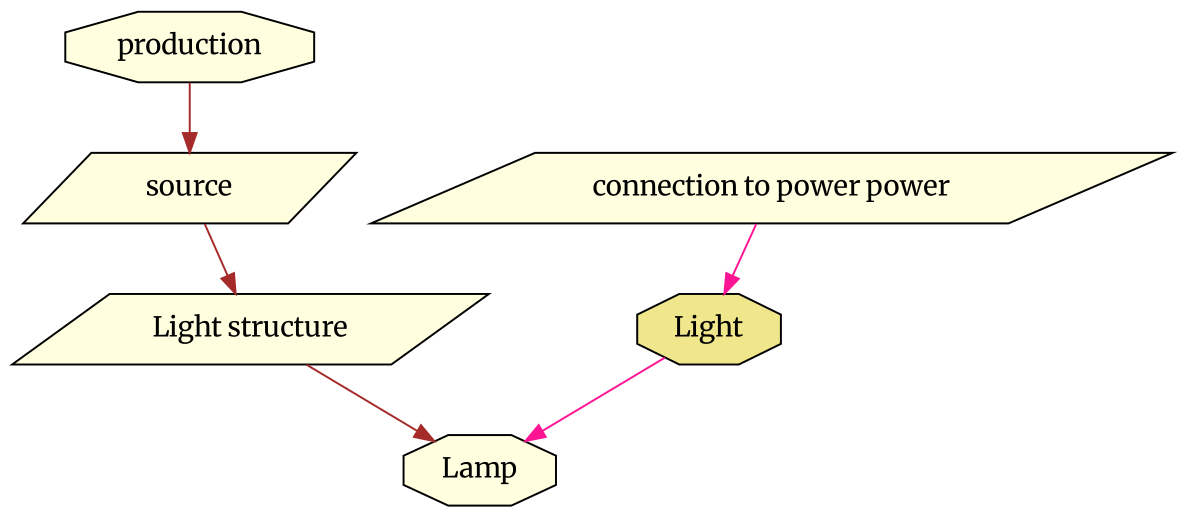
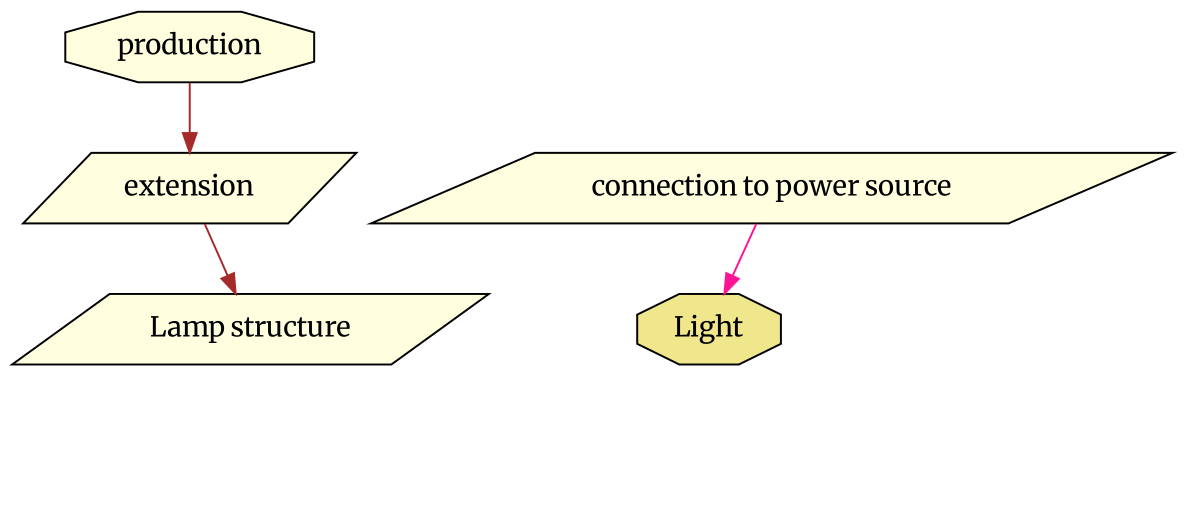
node "source": label "source" -> "extension"
node "connection to power power": label "connection to power power" -> "connection to power source"
node "Light structure": label "Light structure" -> "Lamp structure"
node "Lamp": removed
